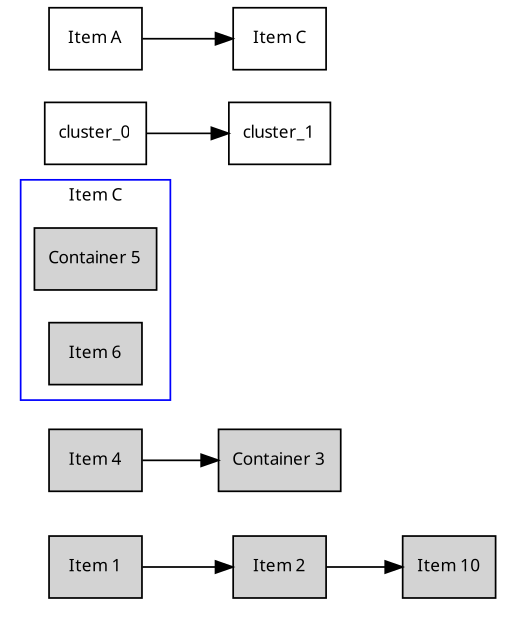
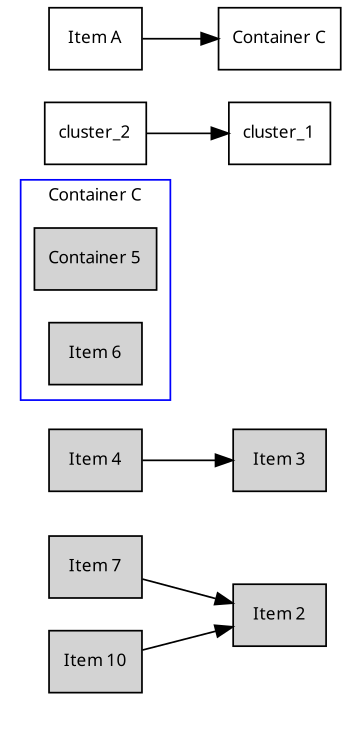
node "Item C": label "Item C" -> "Container C"
node "cluster_0": label "cluster_0" -> "cluster_2"
cluster "Item C": label "Item C" -> "Container C"
node "Container 3": label "Container 3" -> "Item 3"
node "Item 1": label "Item 1" -> "Item 7"
edge "Item 2" -> "Item 10": reversed
